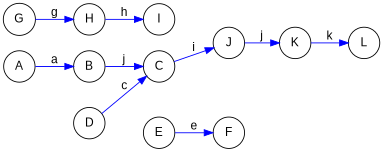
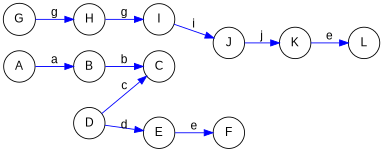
edge "H" -> "I": label "h" -> "g"
edge "K" -> "L": label "k" -> "e"
edge "C" -> "J": now "I" -> "J"
edge "B" -> "C": label "j" -> "b"
edge "D" -> "E": added, label "d"
